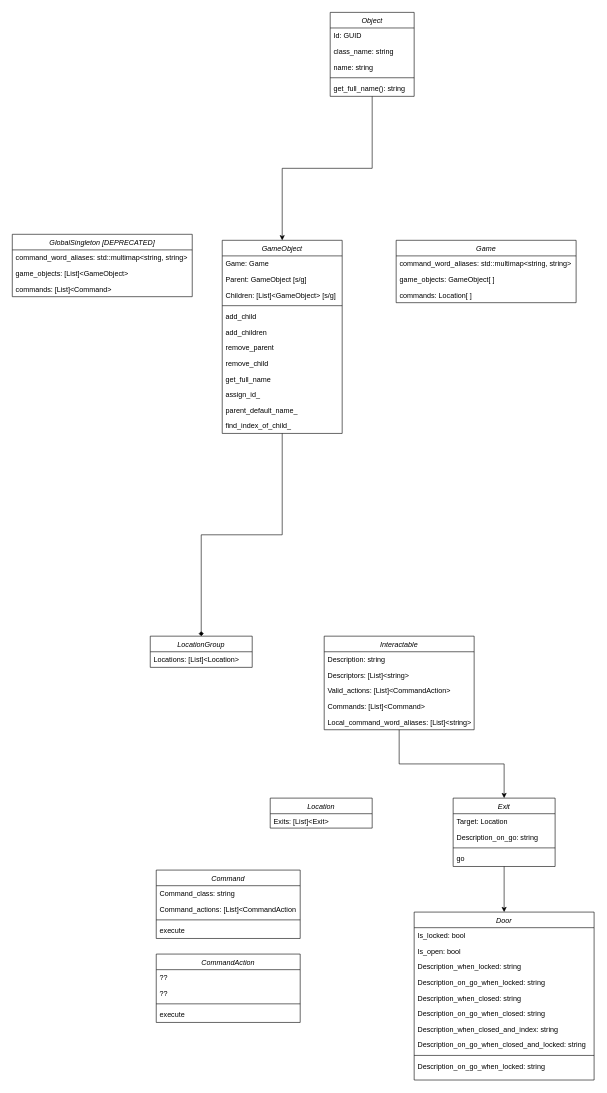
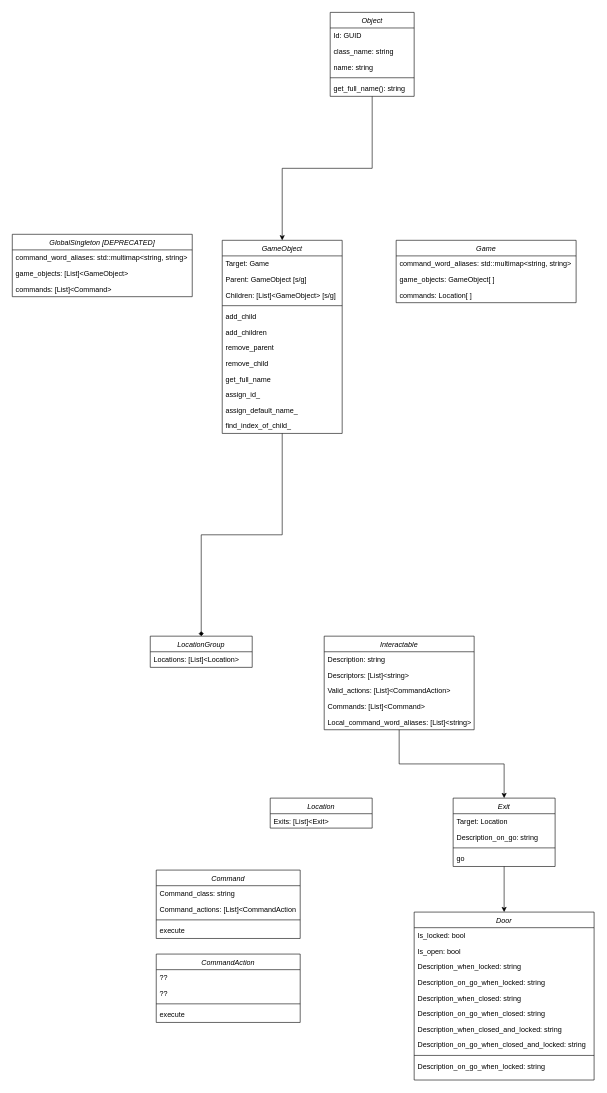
node "Game: Game": label "Game: Game" -> "Target: Game"
node "parent_default_name_": label "parent_default_name_" -> "assign_default_name_"
node "Description_when_closed_and_index: string": label "Description_when_closed_and_index: string" -> "Description_when_closed_and_locked: string"
